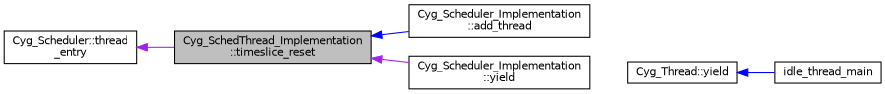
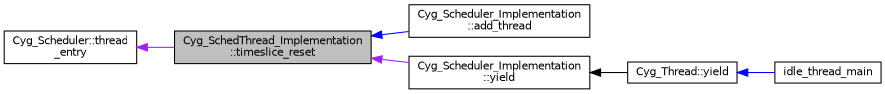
edge "Cyg_Thread::yield" -> "Cyg_Scheduler_Implementation ::yield": added
